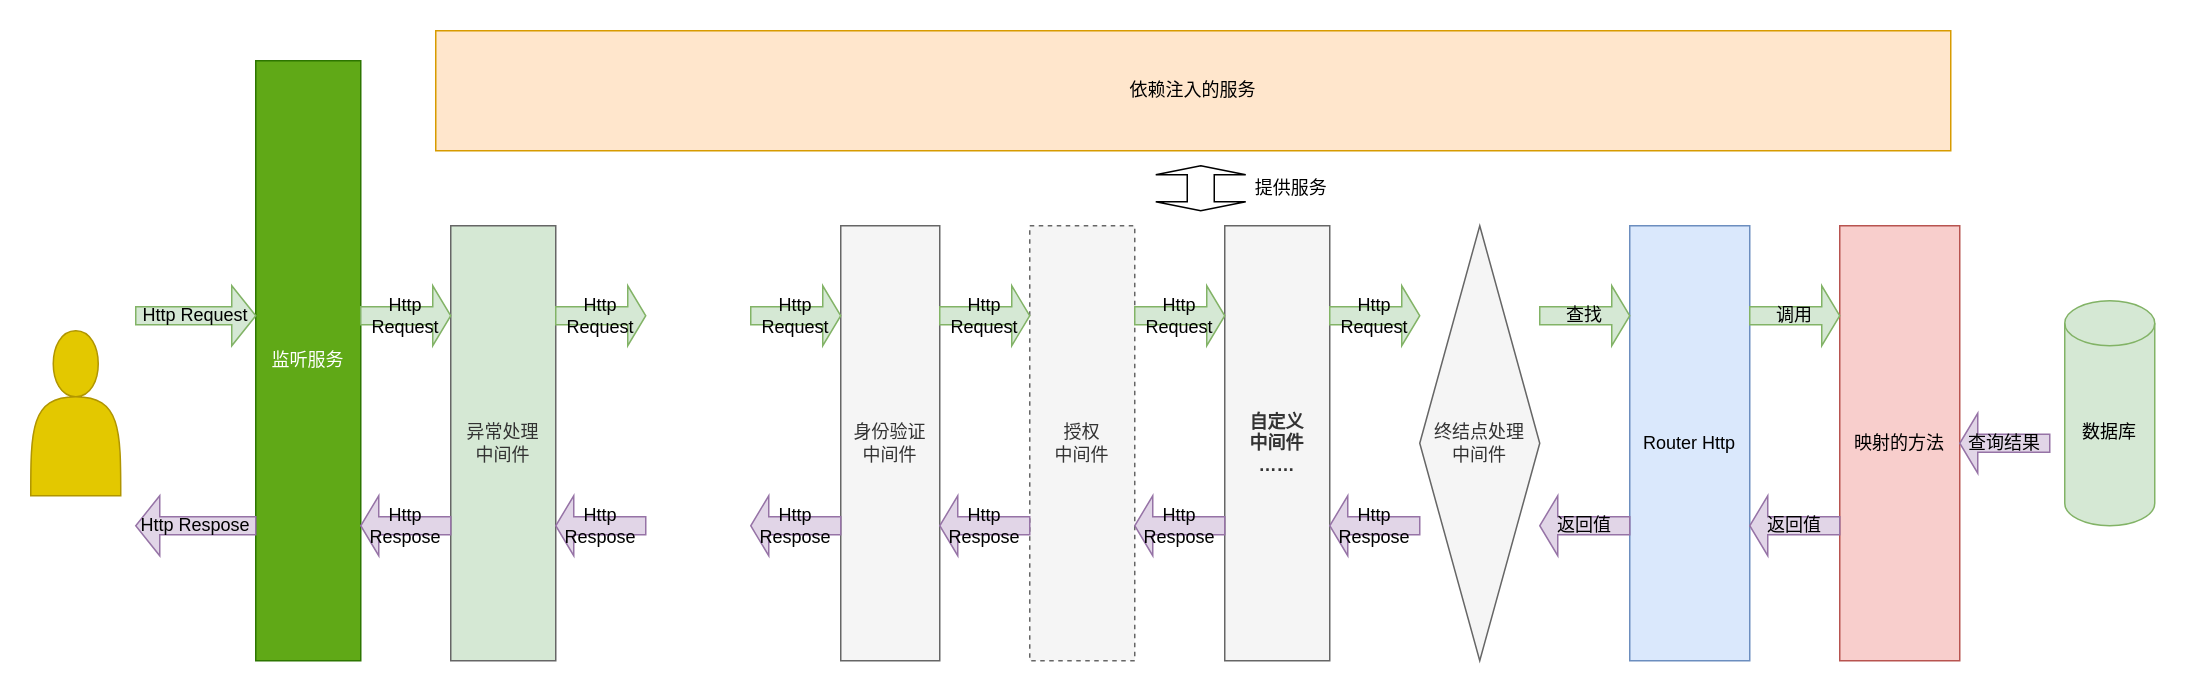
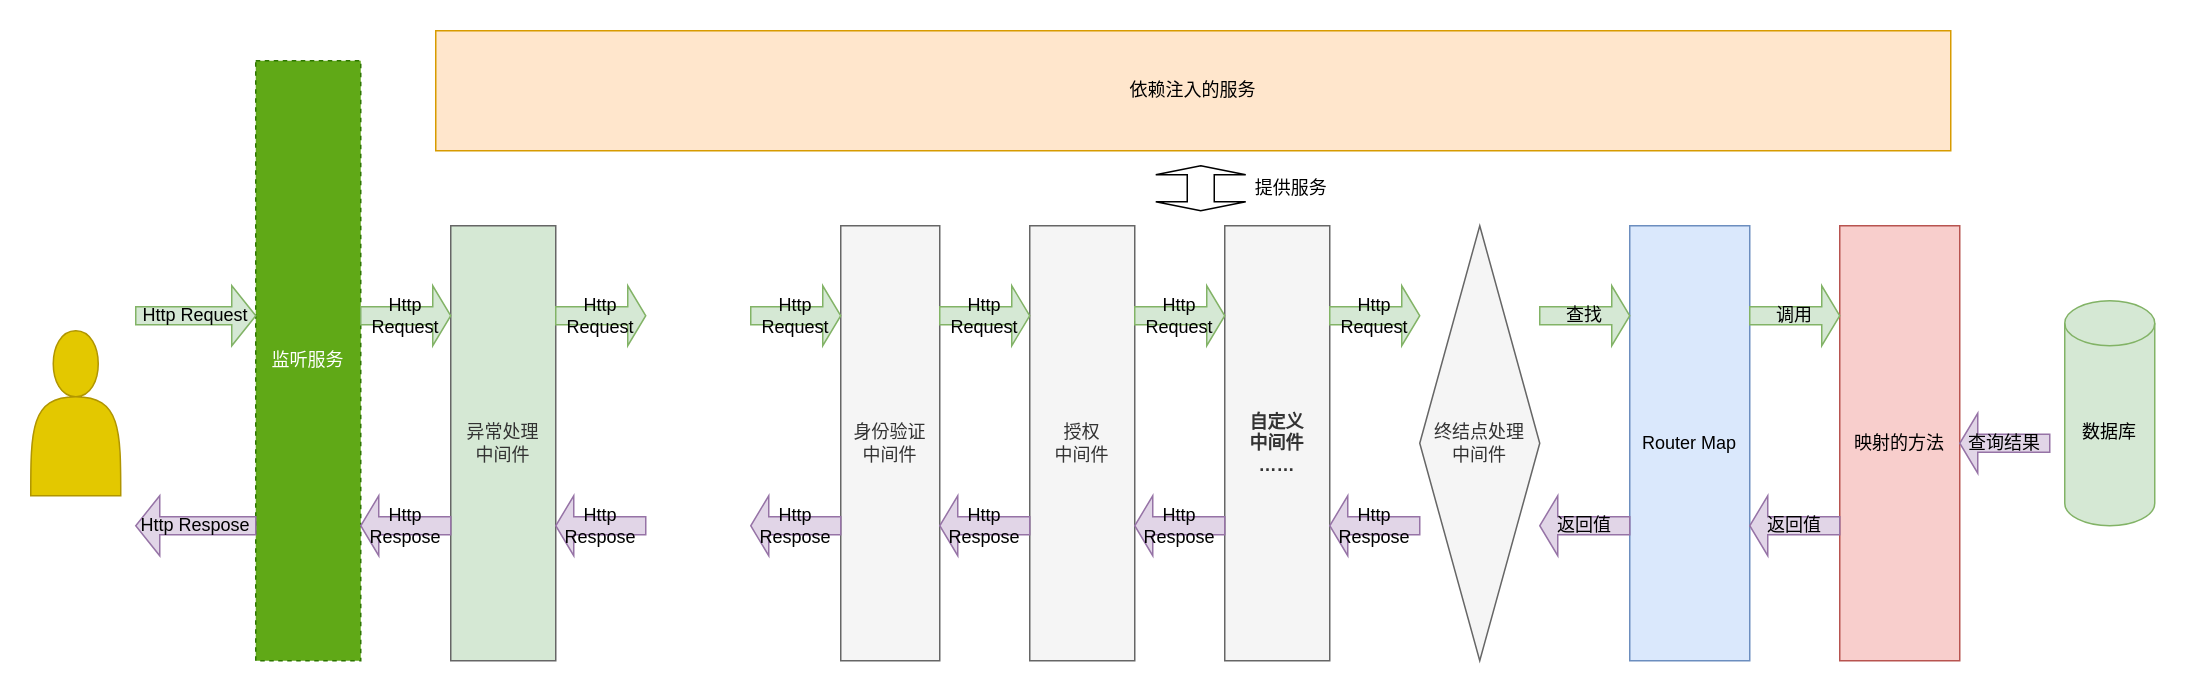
node "监听服务": style solid -> dashed
node "授权 中间件": style dashed -> solid
node "Router Http": label "Router Http" -> "Router Map"
